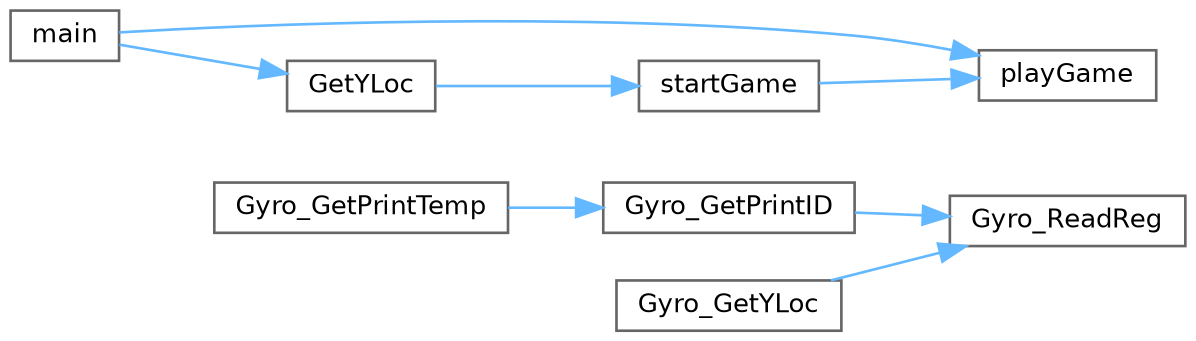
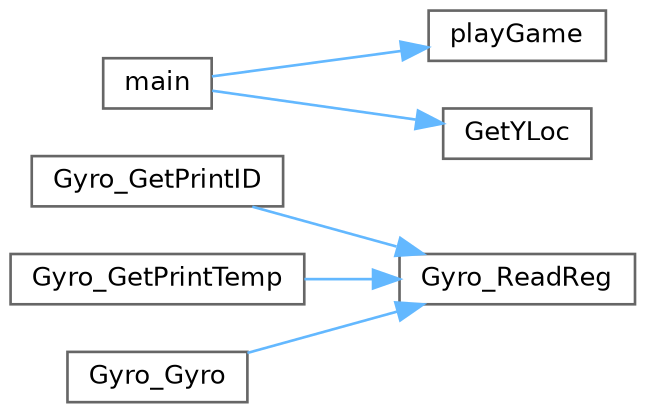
node "startGame": removed
edge "Gyro_GetPrintTemp" -> "Gyro_GetPrintID": now "Gyro_GetPrintTemp" -> "Gyro_ReadReg"
node "Gyro_GetYLoc": label "Gyro_GetYLoc" -> "Gyro_Gyro"
